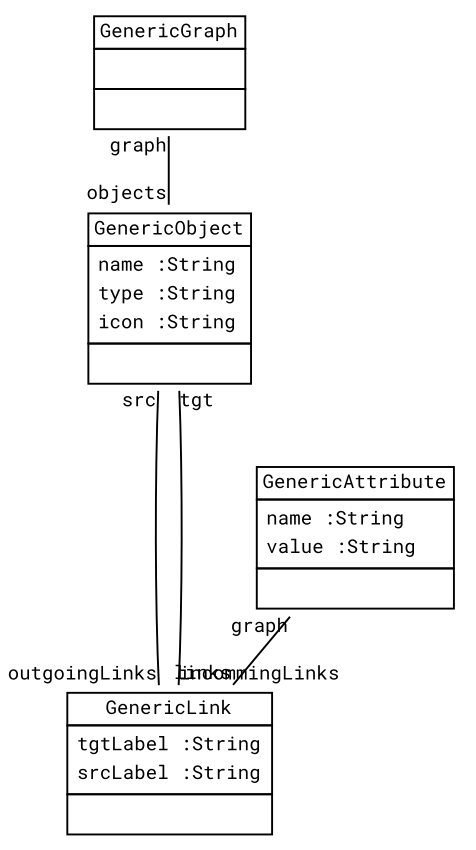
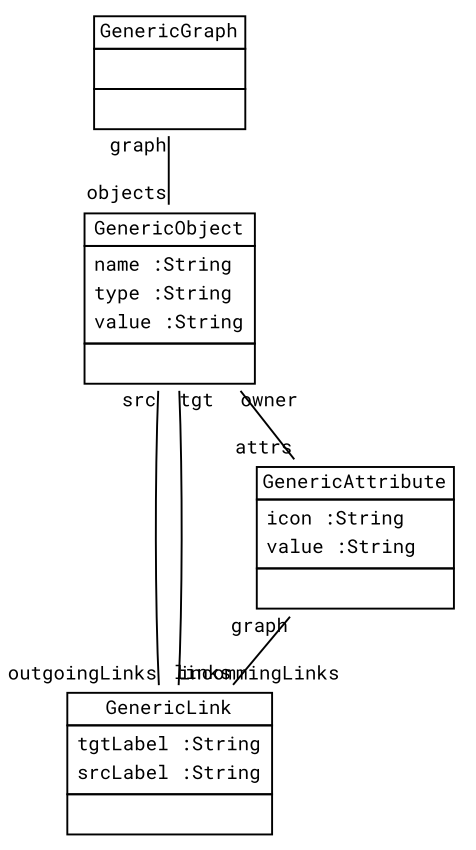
node "GenericObject": text "icon :String" -> "value :String"
edge "GenericObject" -- "GenericAttribute": added
node "GenericAttribute": text "name :String" -> "icon :String"
